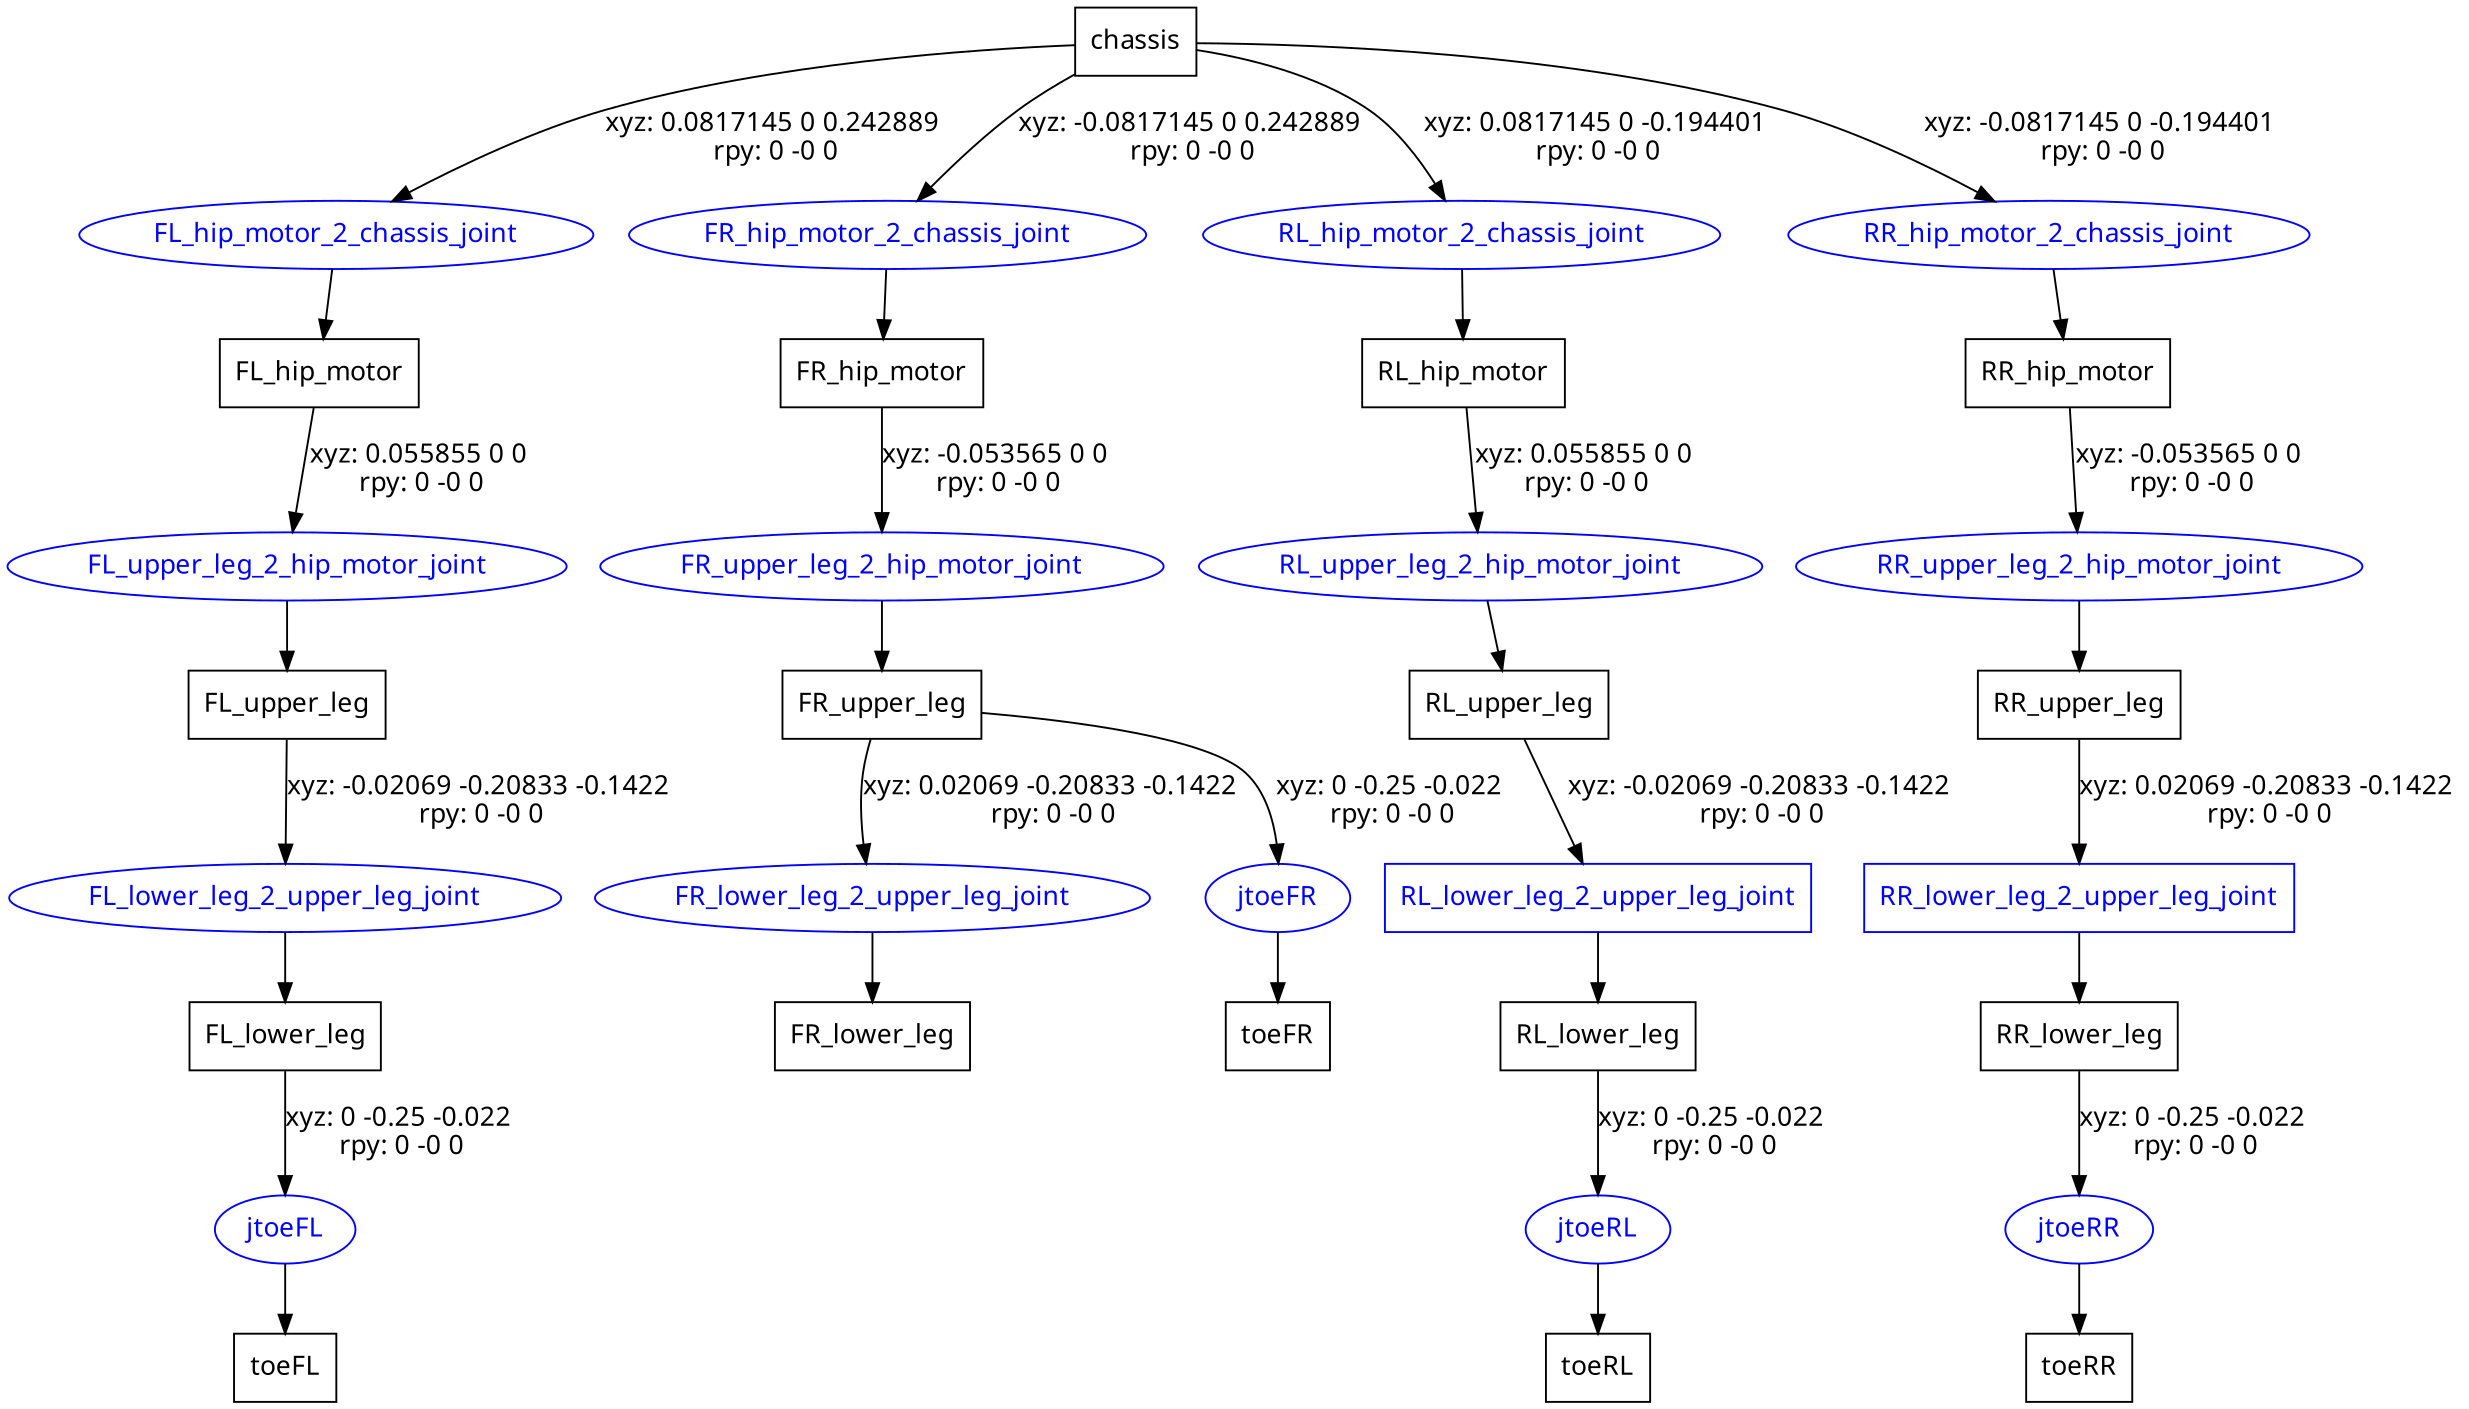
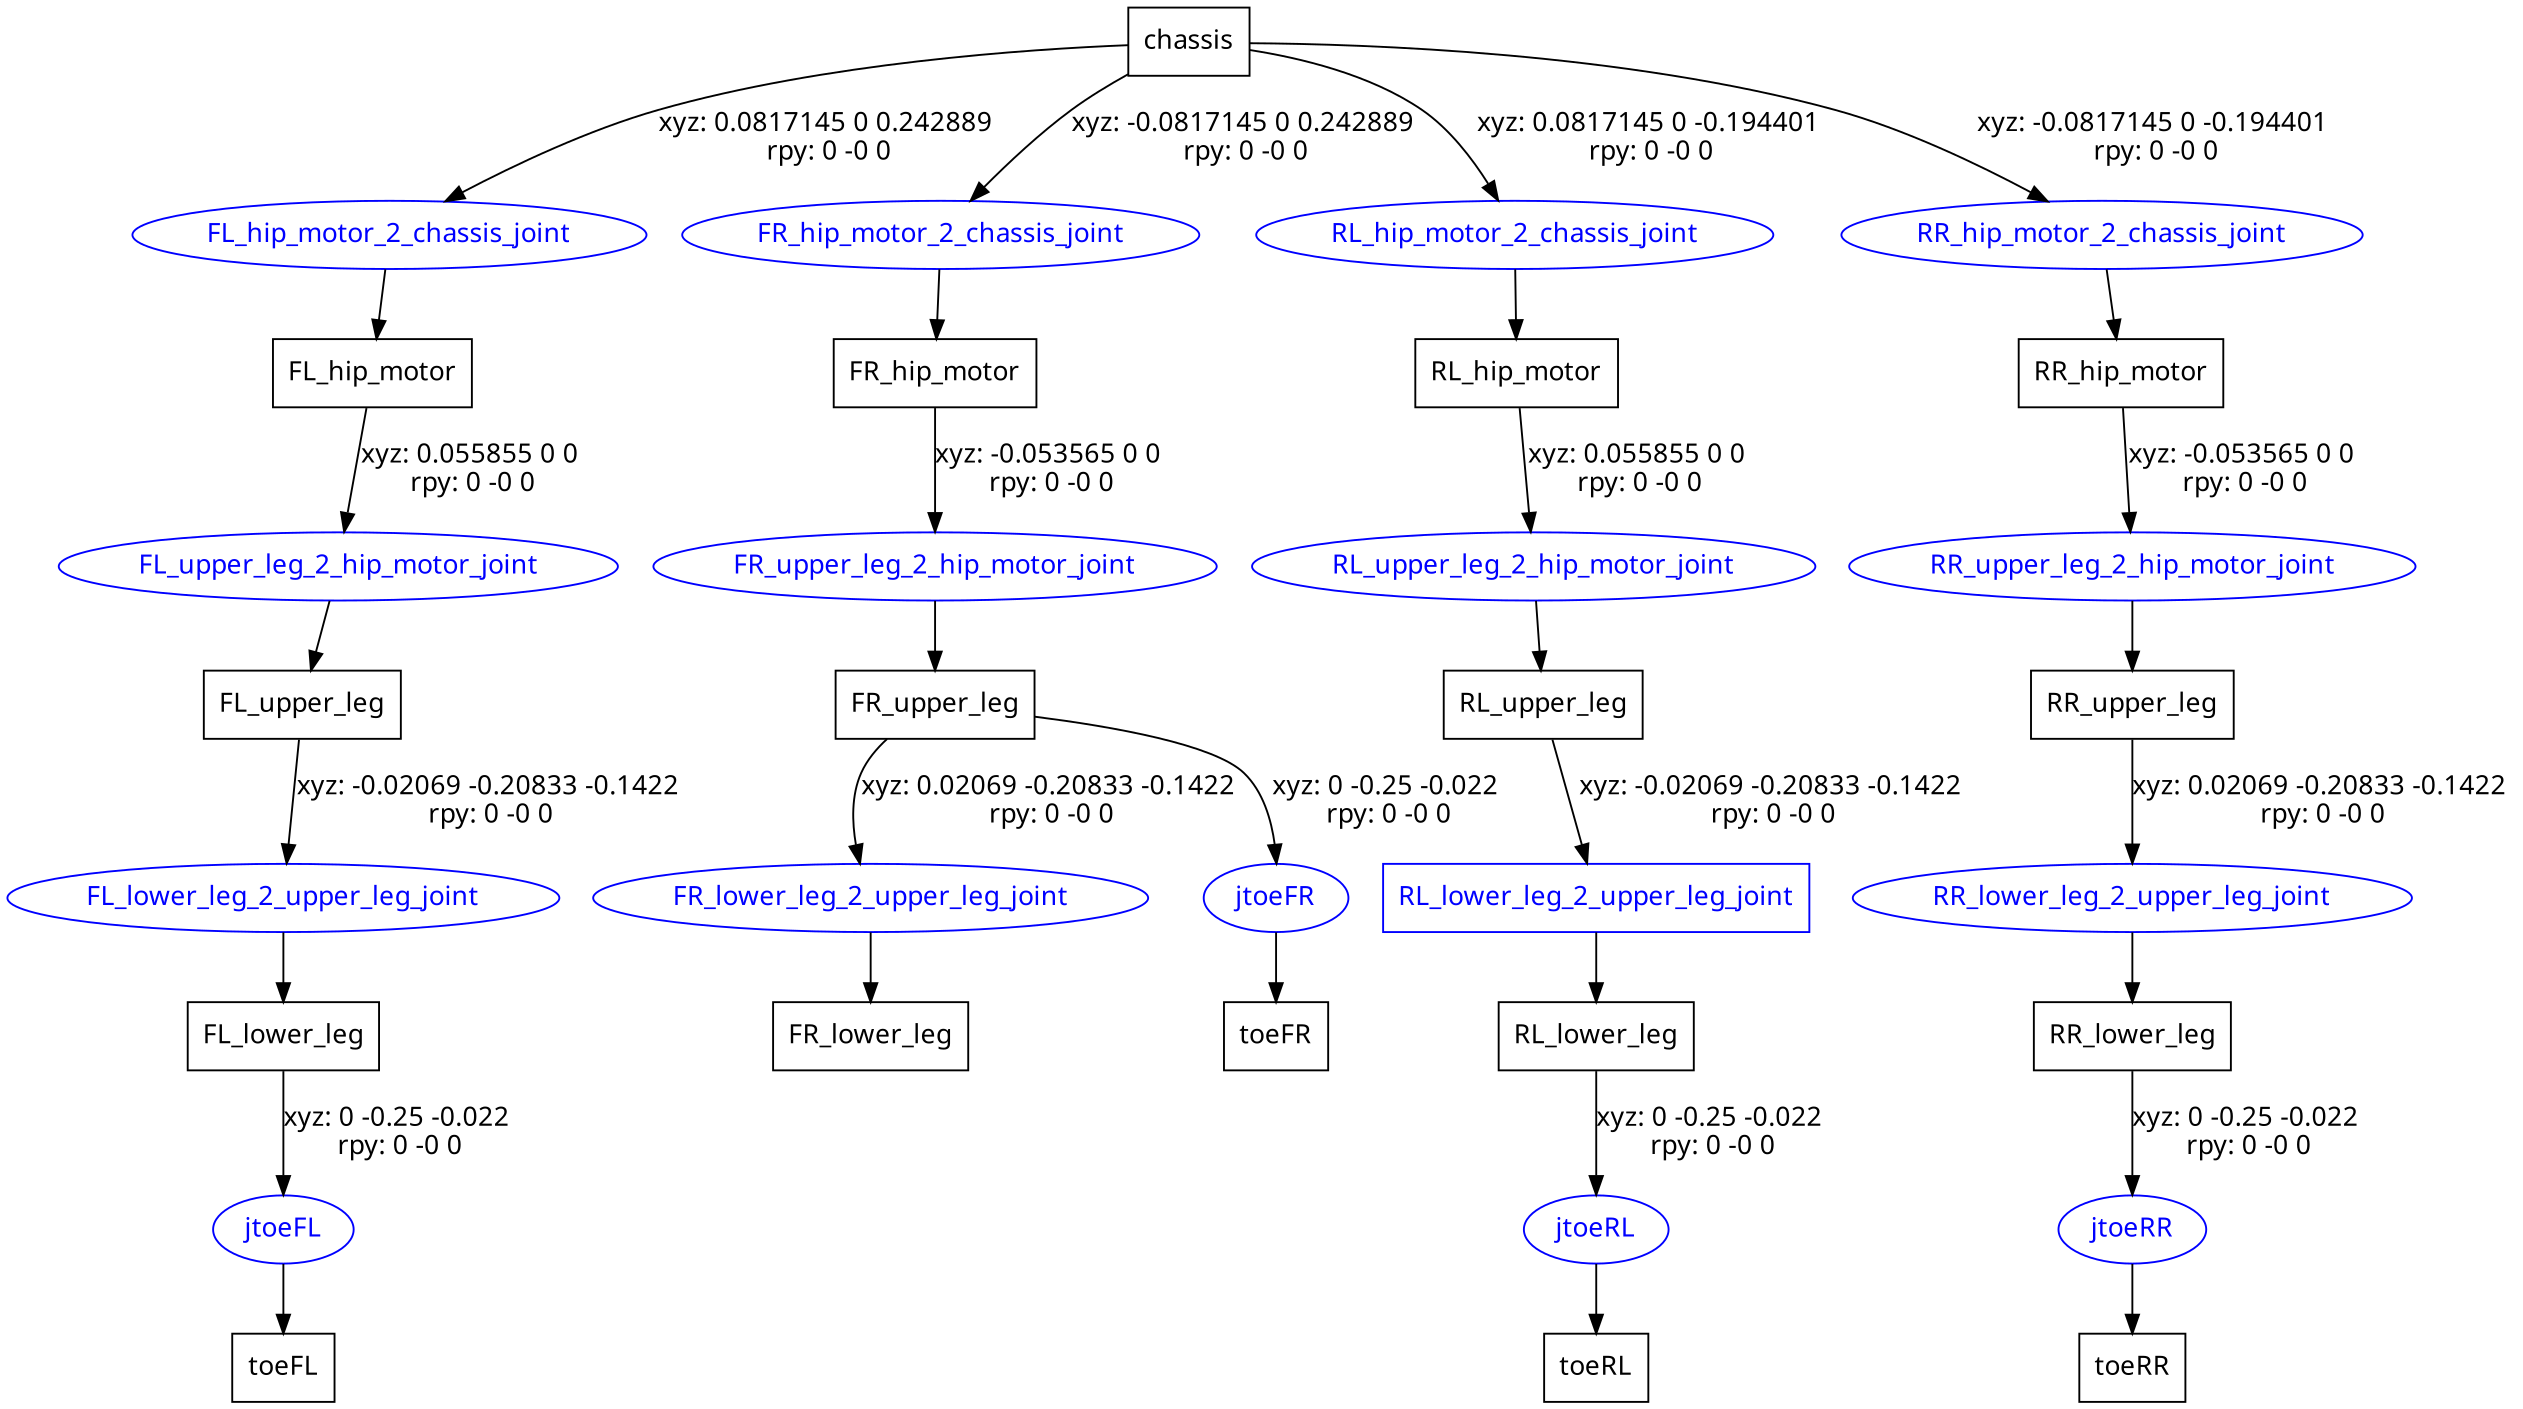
node "RR_lower_leg_2_upper_leg_joint": shape box -> ellipse
